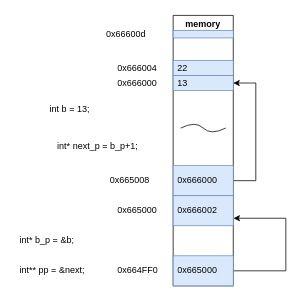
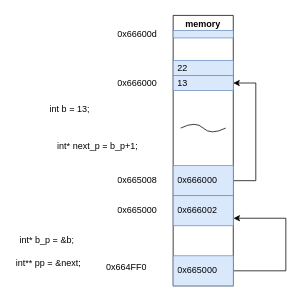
node "0x66600d": moved (132, 34) -> (143, 34)
node "0x666004": removed
node "0x665008": moved (135, 180) -> (143, 180)
node "int** pp = &next;": moved (53, 270) -> (49, 263)
node "0x664FF0": moved (143, 270) -> (132, 267)
